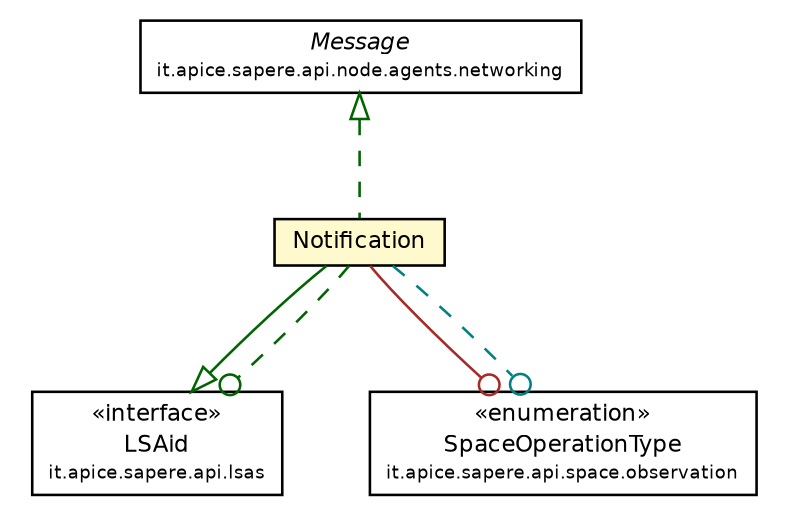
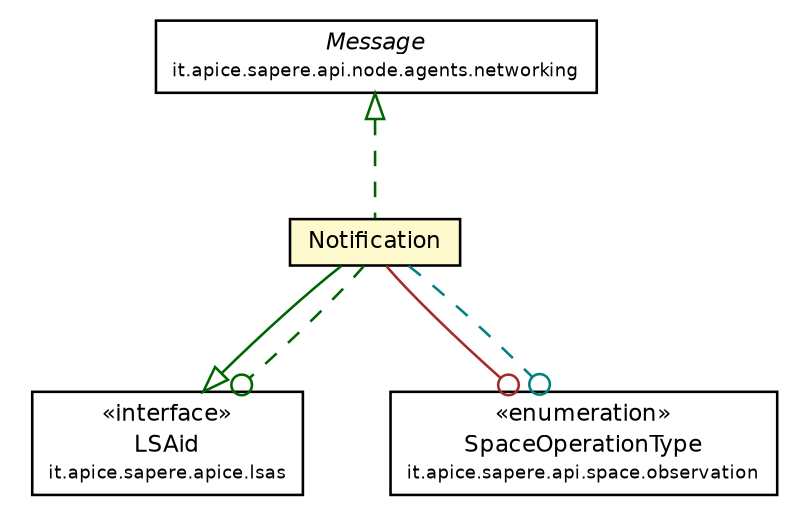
node "LSAid": text "it.apice.sapere.api.lsas" -> "it.apice.sapere.apice.lsas"
